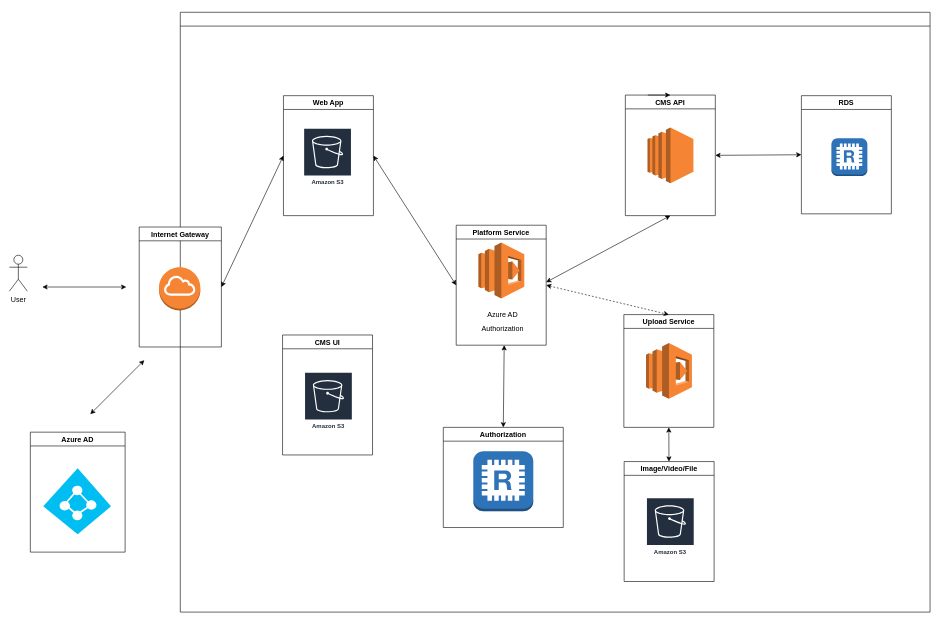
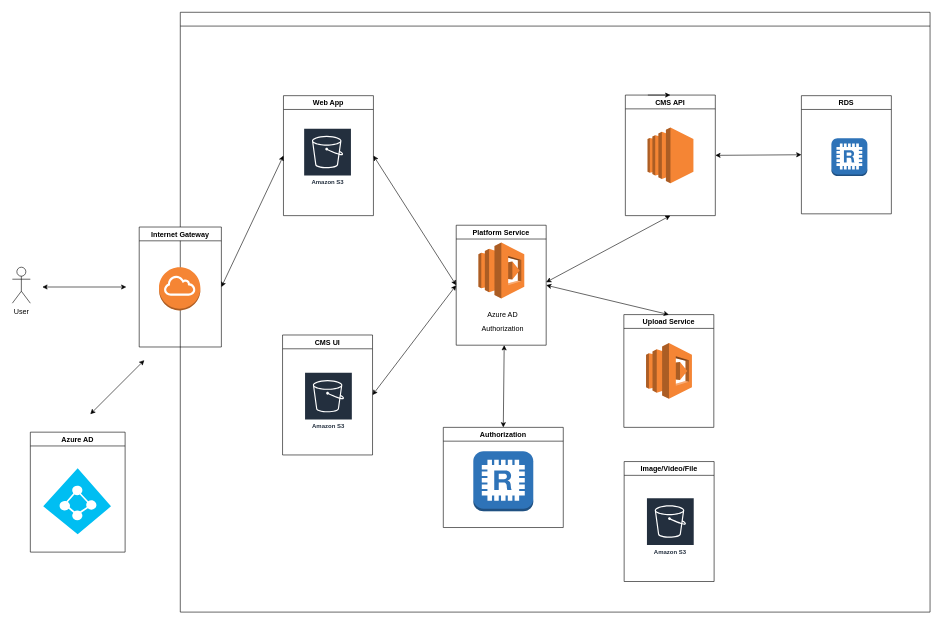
node "User": moved (18, 273) -> (21, 285)
edge "Platform Service" -- "Upload Service": style dashed -> solid
edge "Platform Service" -- "CMS UI": added
edge "Upload Service" -- "Image/Video/File": removed
